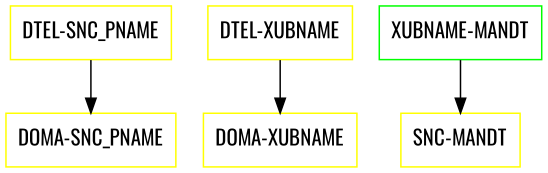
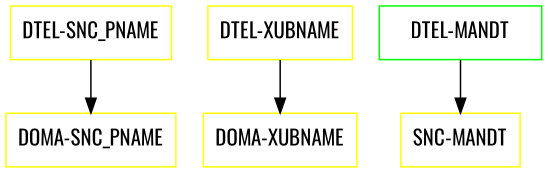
node "XUBNAME-MANDT": label "XUBNAME-MANDT" -> "DTEL-MANDT"
